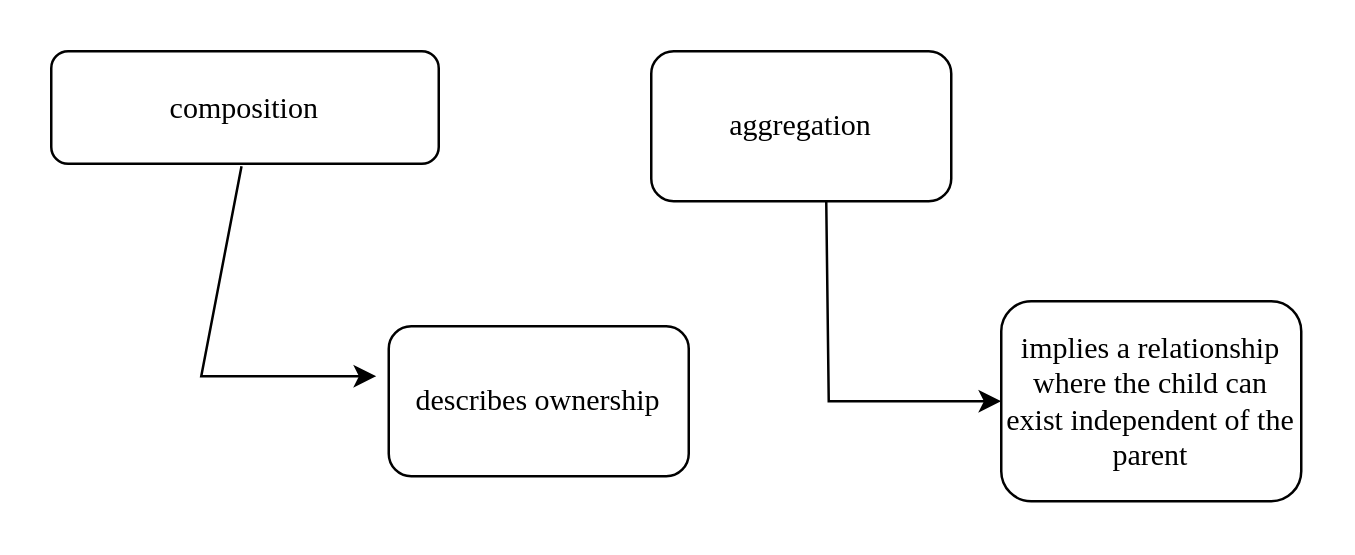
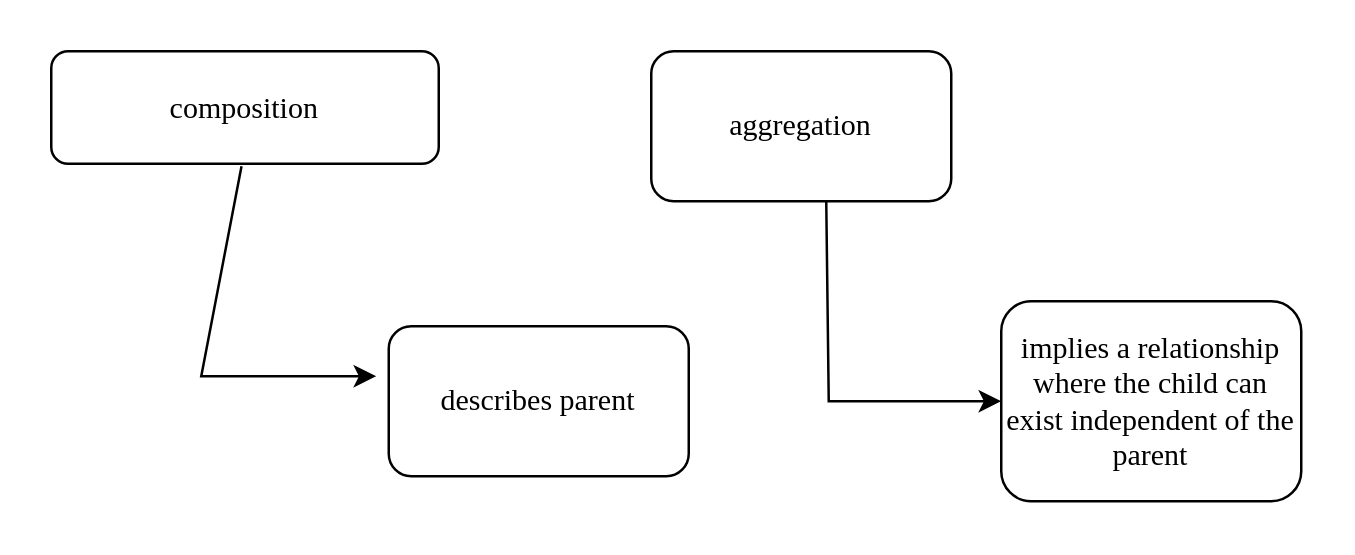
node "describes ownership": label "describes ownership" -> "describes parent"
